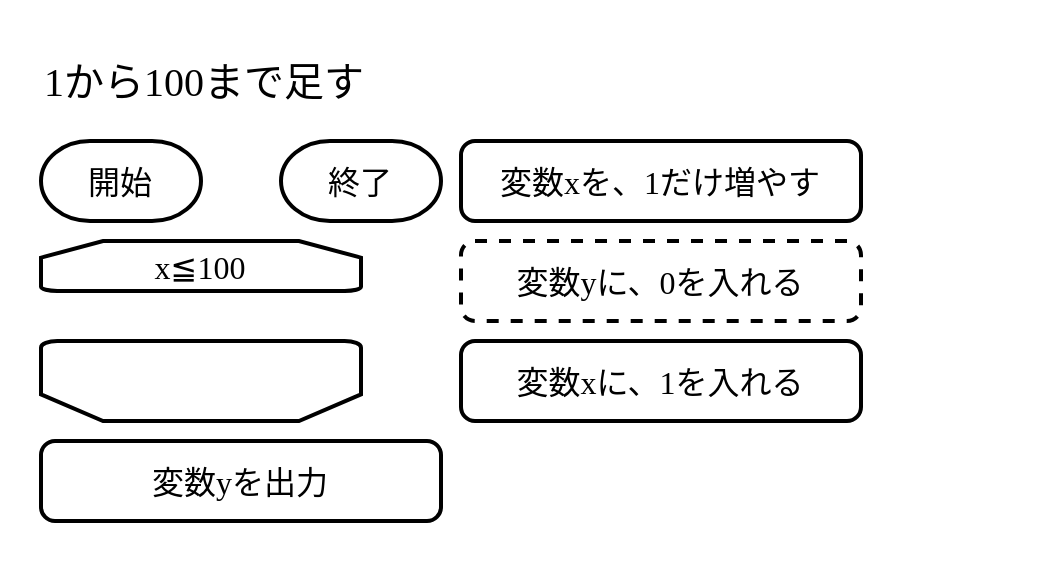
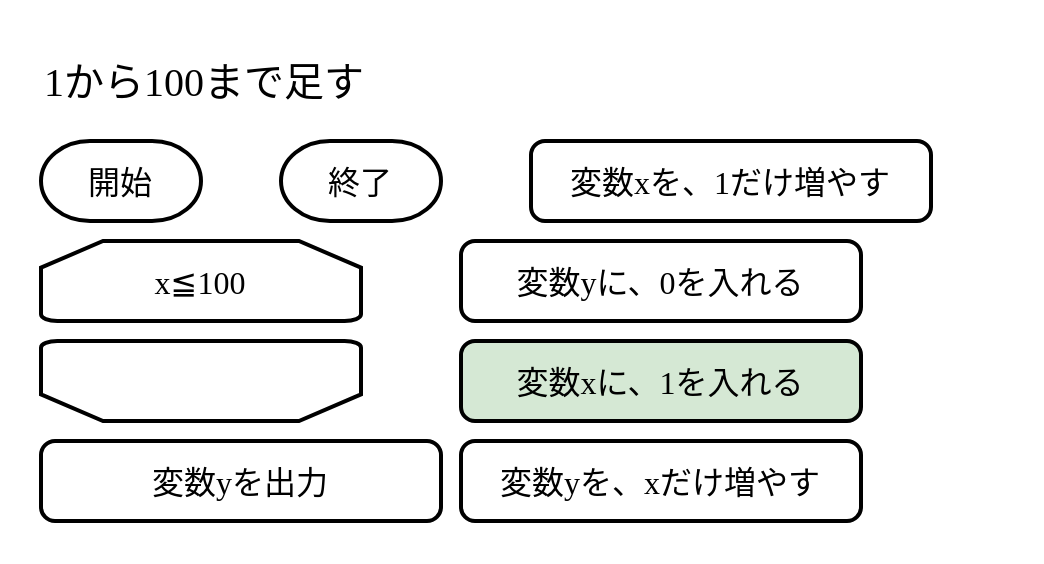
node "変数xを、1だけ増やす": moved (661, 181) -> (731, 181)
node "x≦100": size 320x50 -> 320x80
node "変数yに、0を入れる": style dashed -> solid
node "変数xに、1を入れる": fillcolor #ffffff -> #d5e8d4
node "変数yを、xだけ増やす": added
